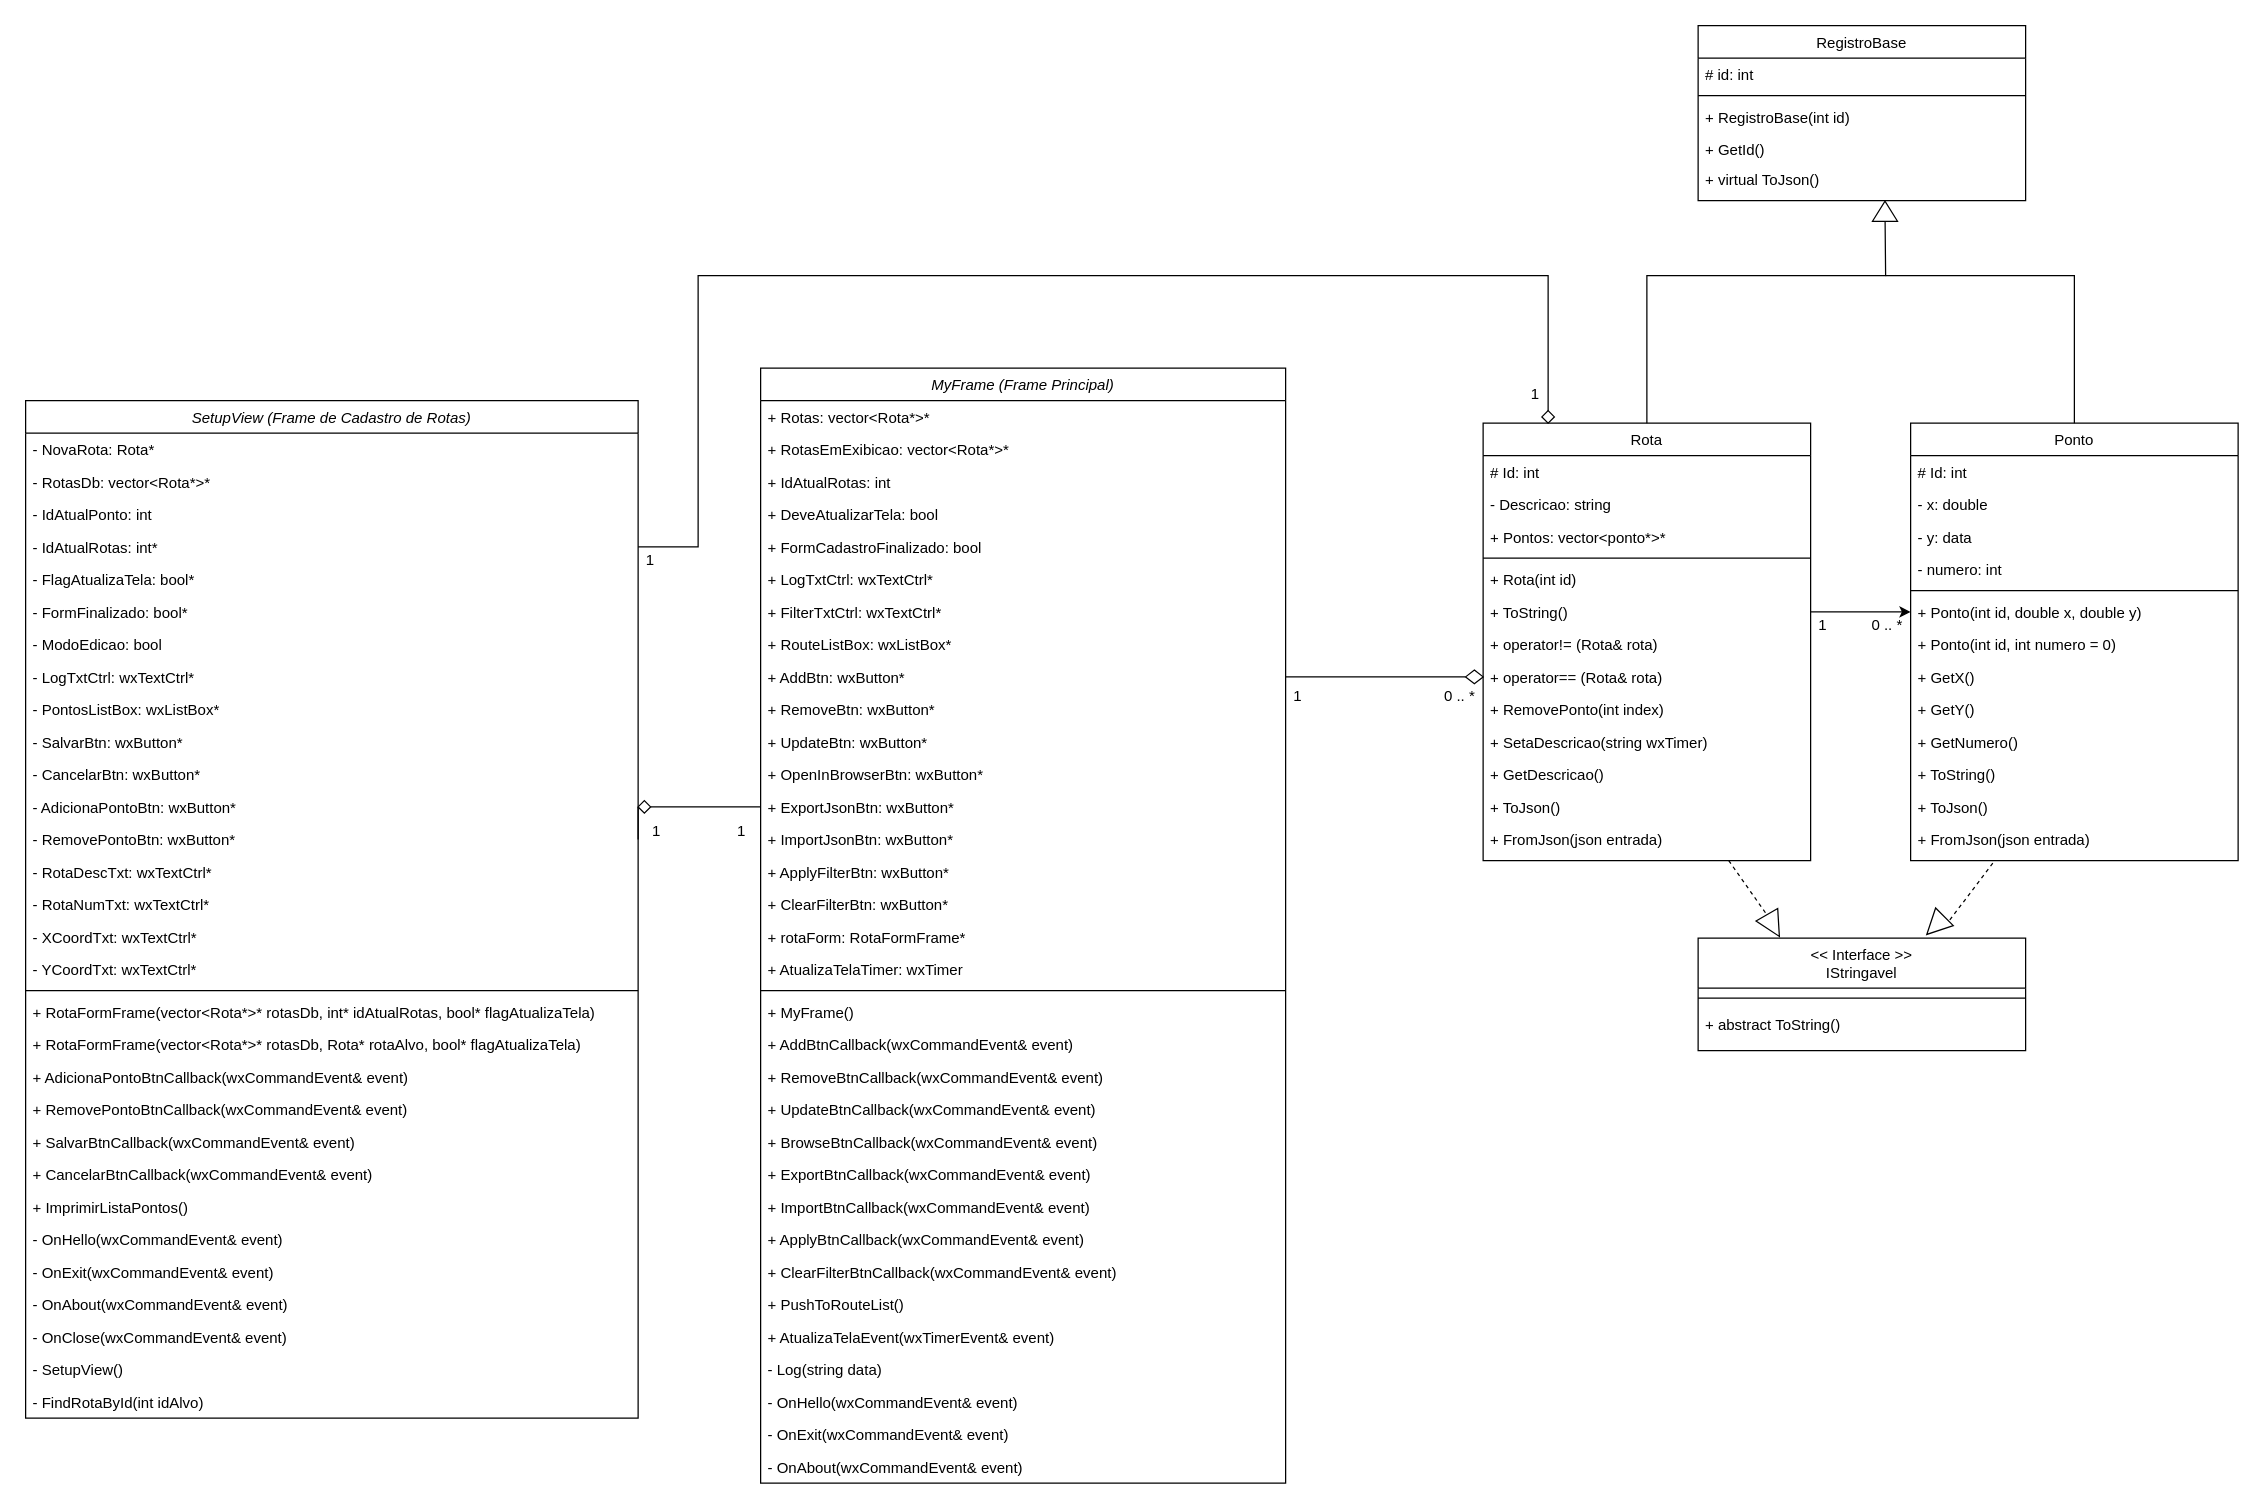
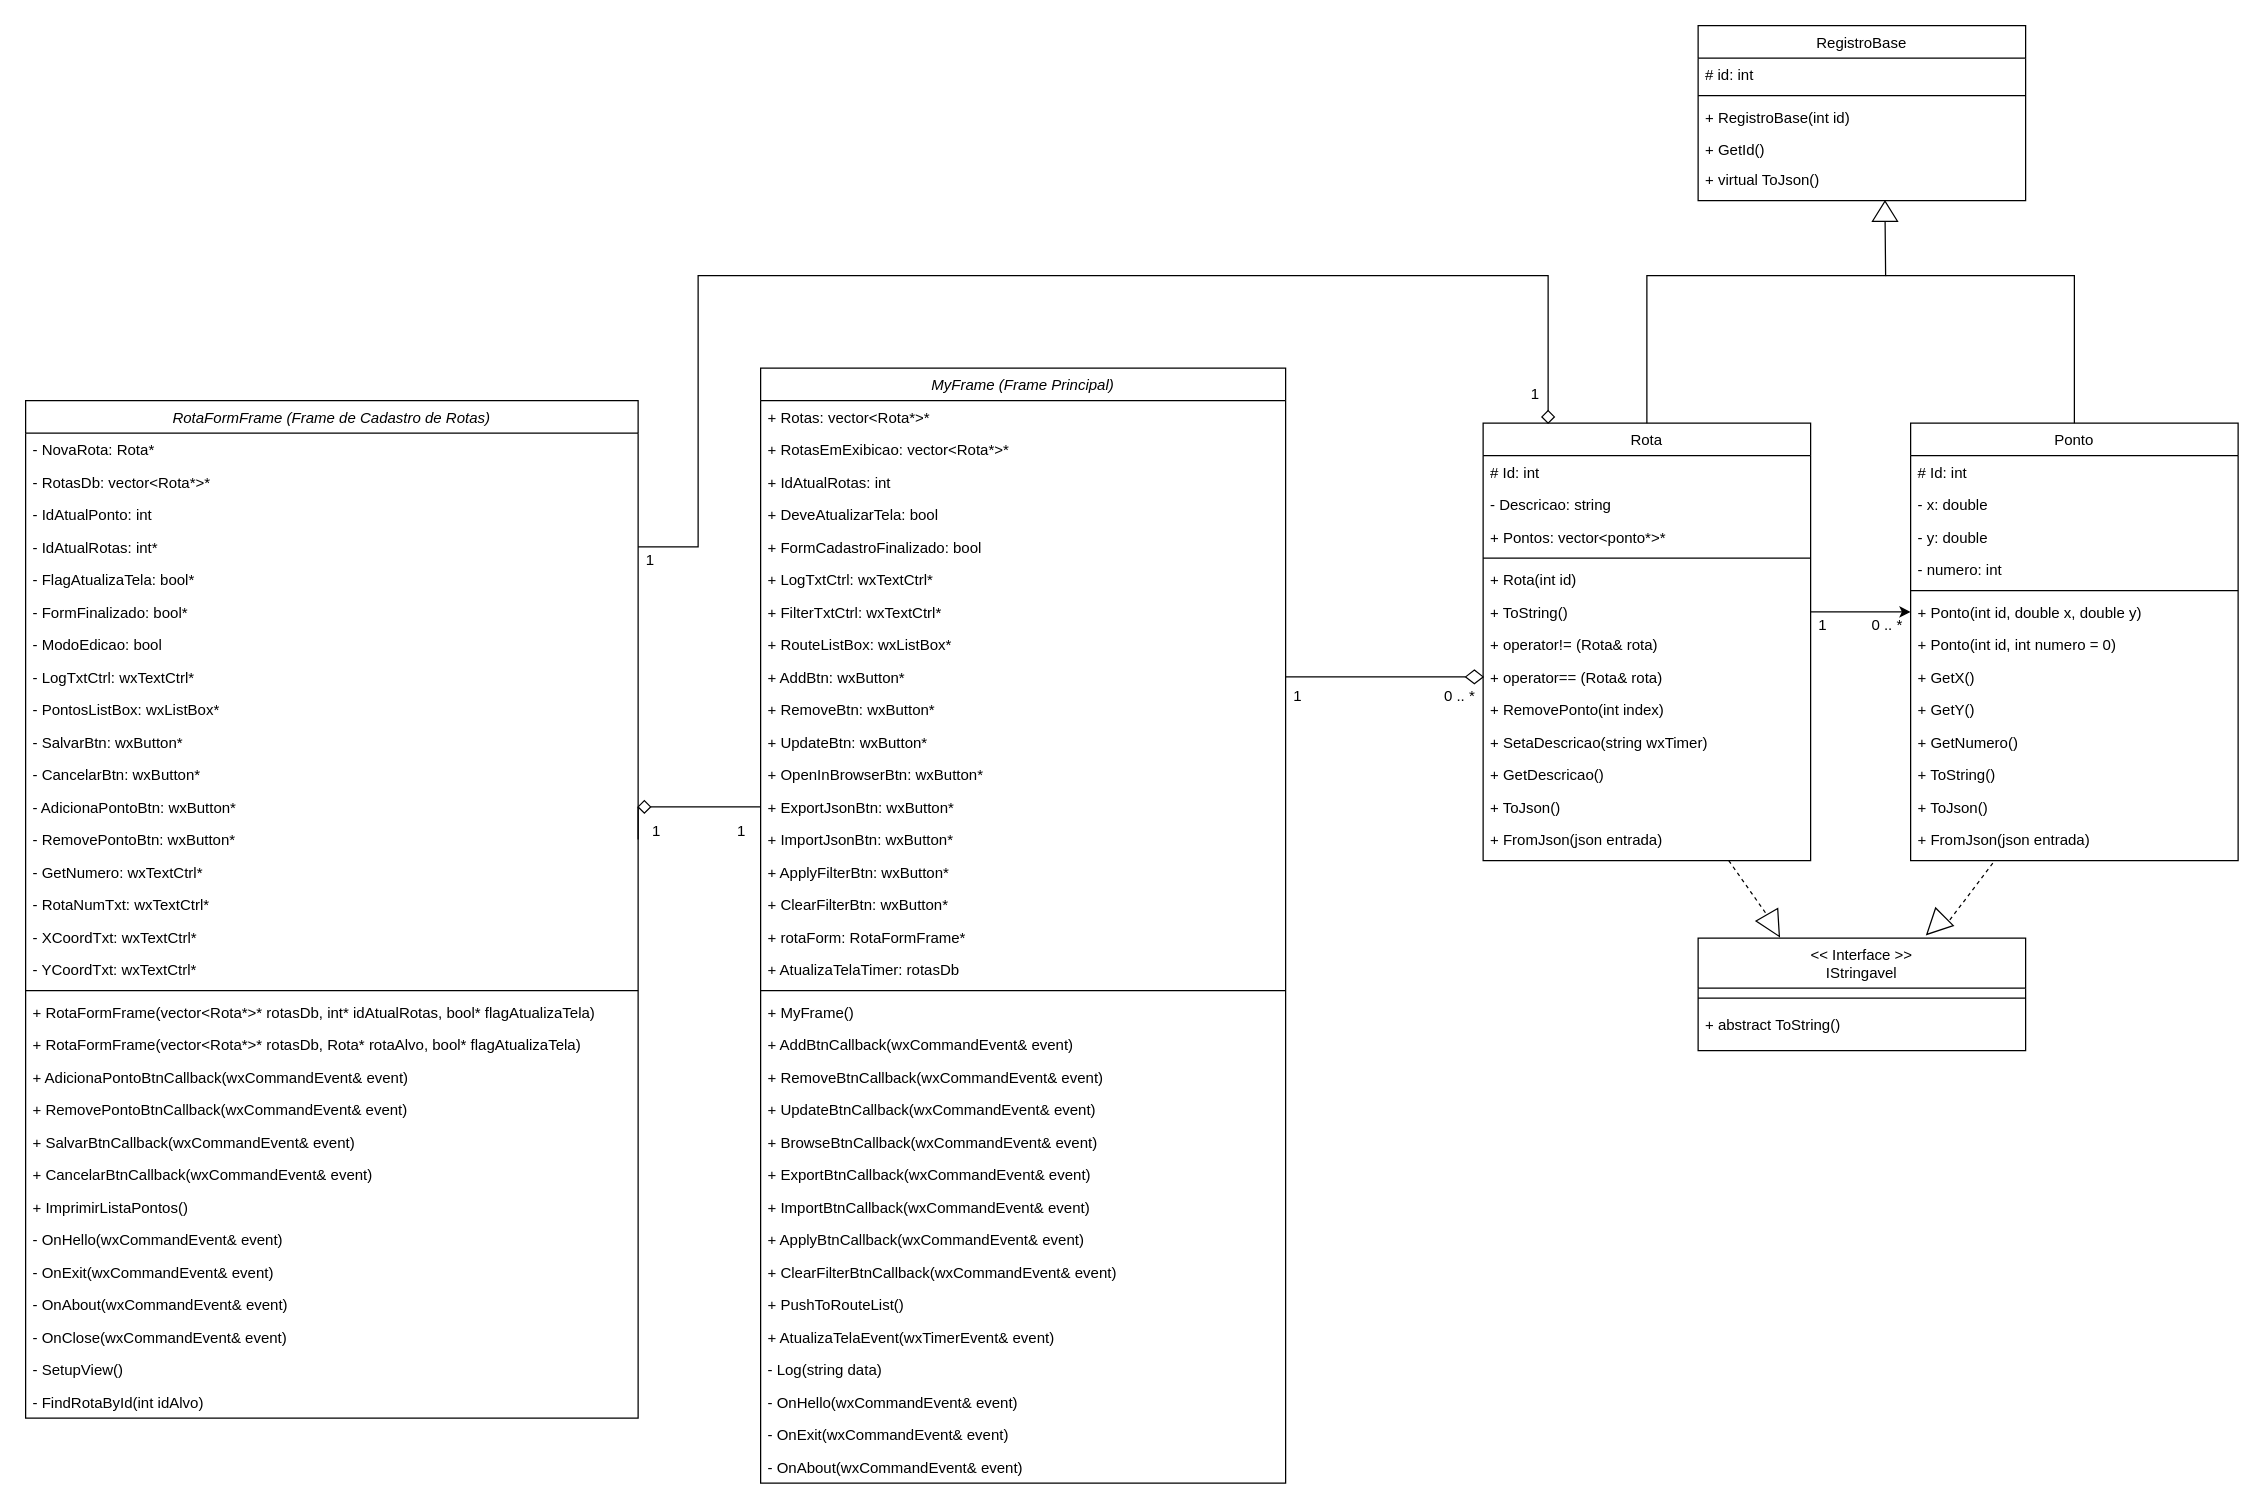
node "SetupView (Frame de Cadastro de Rotas)": label "SetupView (Frame de Cadastro de Rotas)" -> "RotaFormFrame (Frame de Cadastro de Rotas)"
node "- y: data": label "- y: data" -> "- y: double"
node "- RotaDescTxt: wxTextCtrl*": label "- RotaDescTxt: wxTextCtrl*" -> "- GetNumero: wxTextCtrl*"
node "+ AtualizaTelaTimer: wxTimer": label "+ AtualizaTelaTimer: wxTimer" -> "+ AtualizaTelaTimer: rotasDb"
